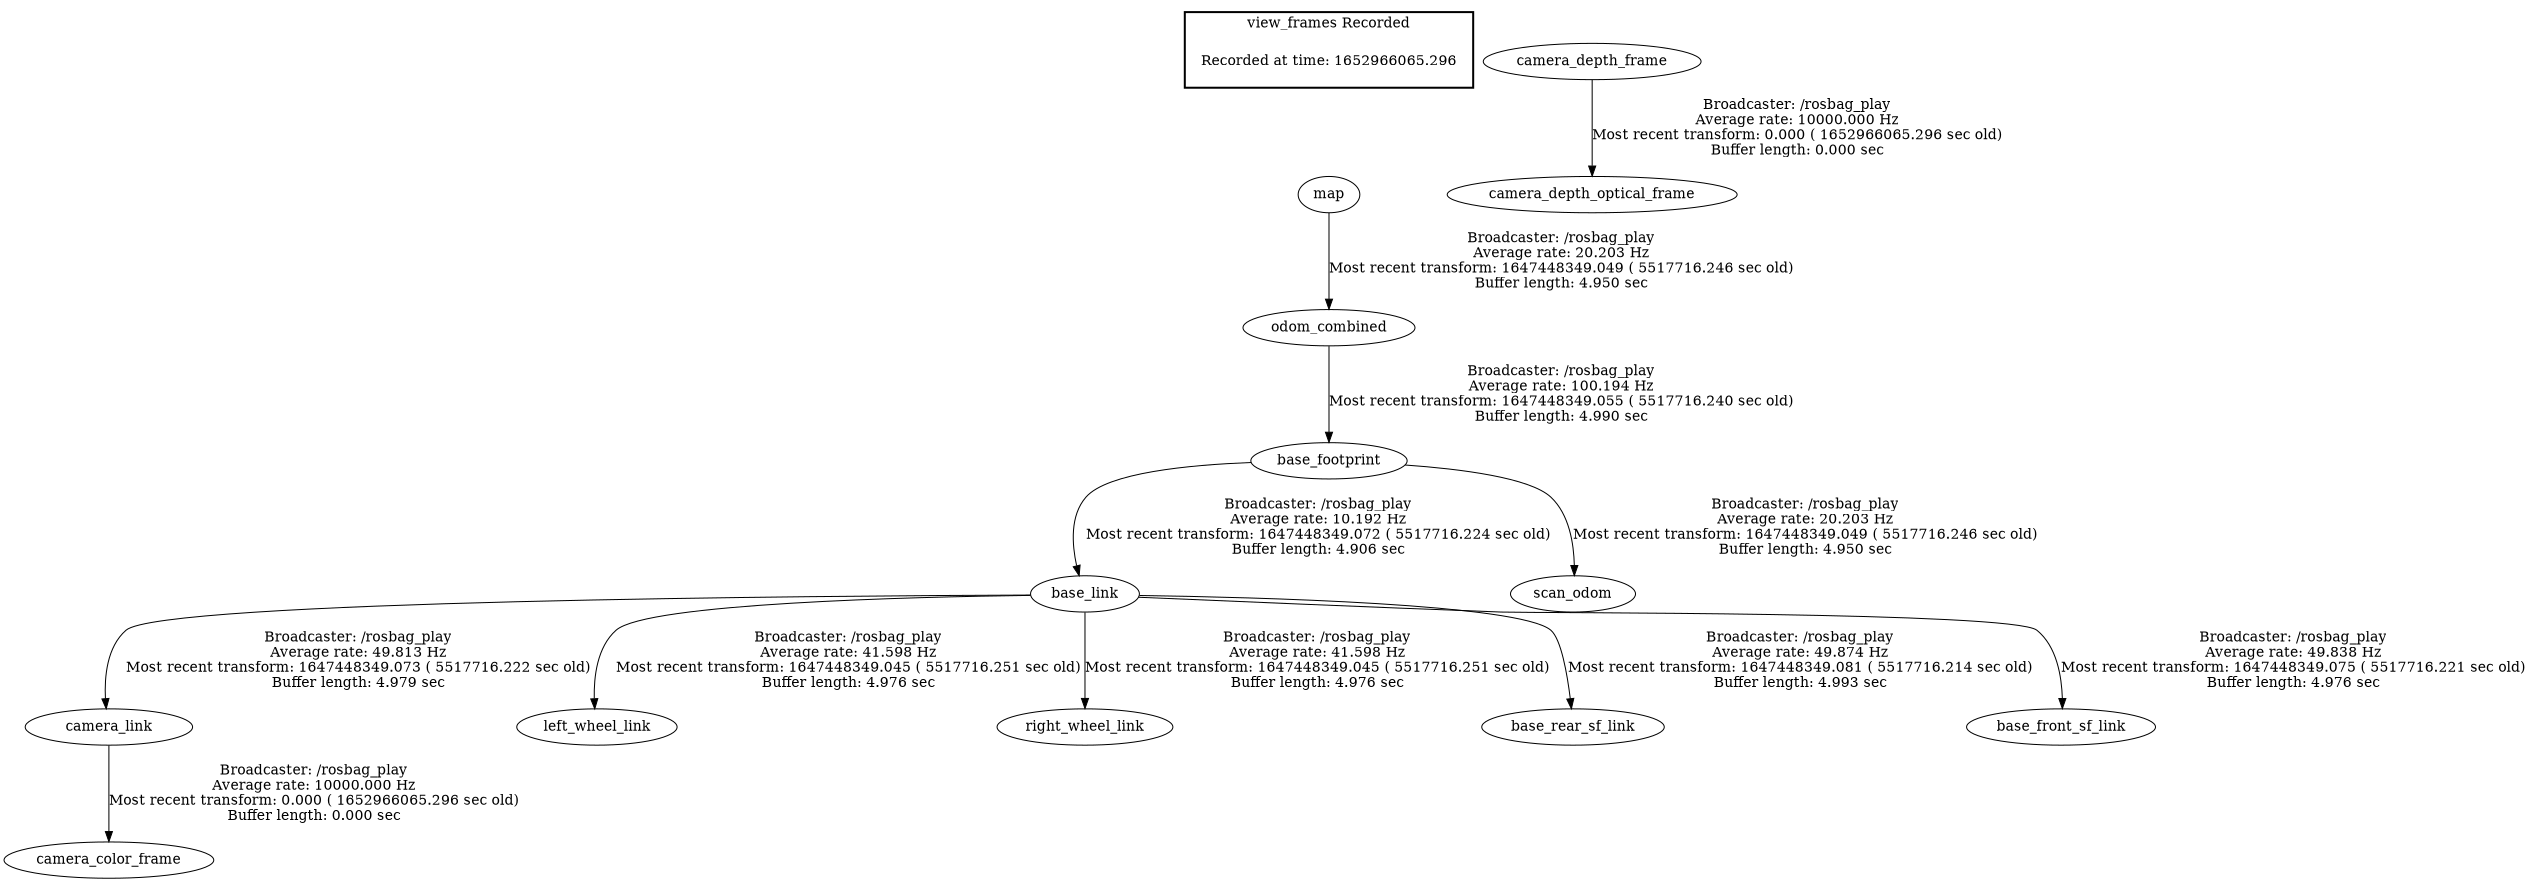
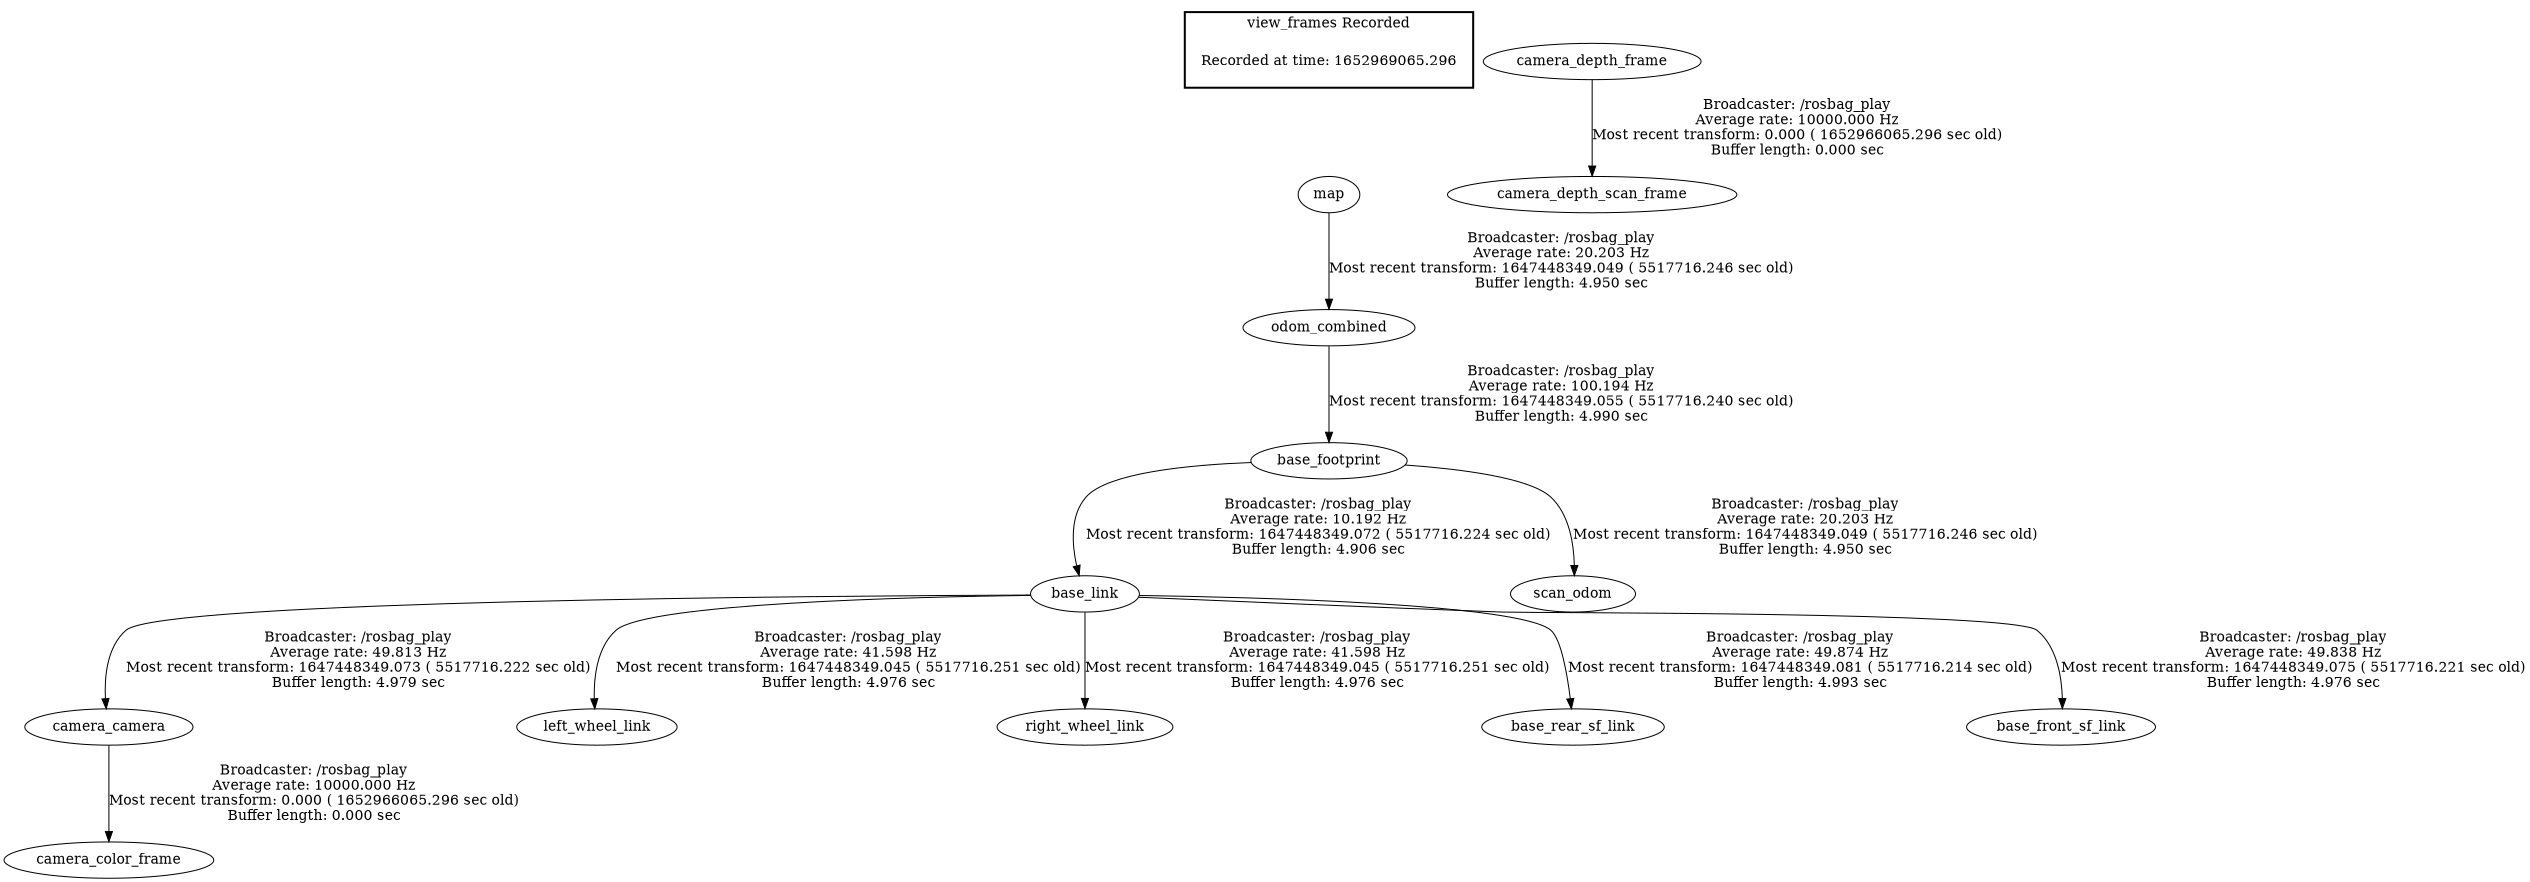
node "Recorded at time: 1652966065.296": label "Recorded at time: 1652966065.296" -> "Recorded at time: 1652969065.296"
node "camera_depth_optical_frame": label "camera_depth_optical_frame" -> "camera_depth_scan_frame"
node "camera_link": label "camera_link" -> "camera_camera"
